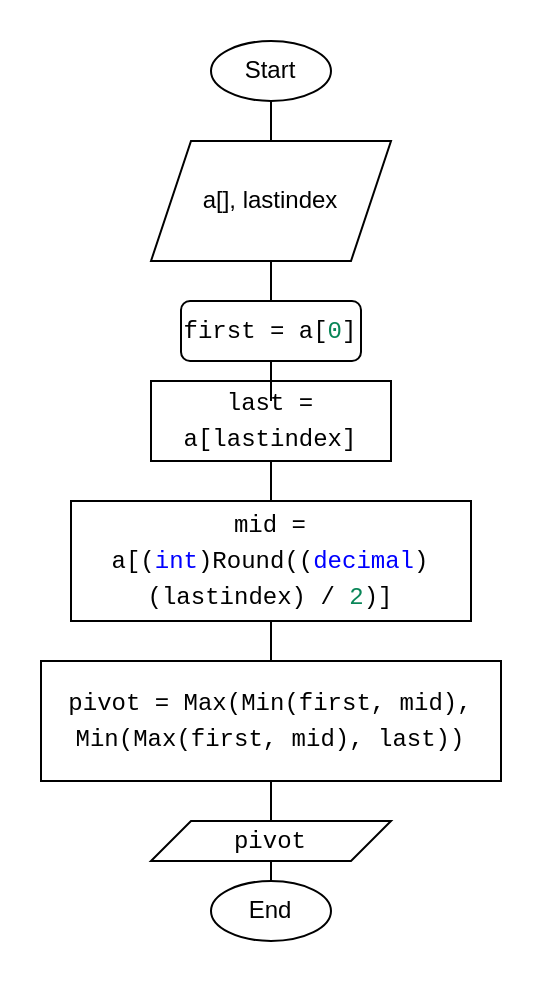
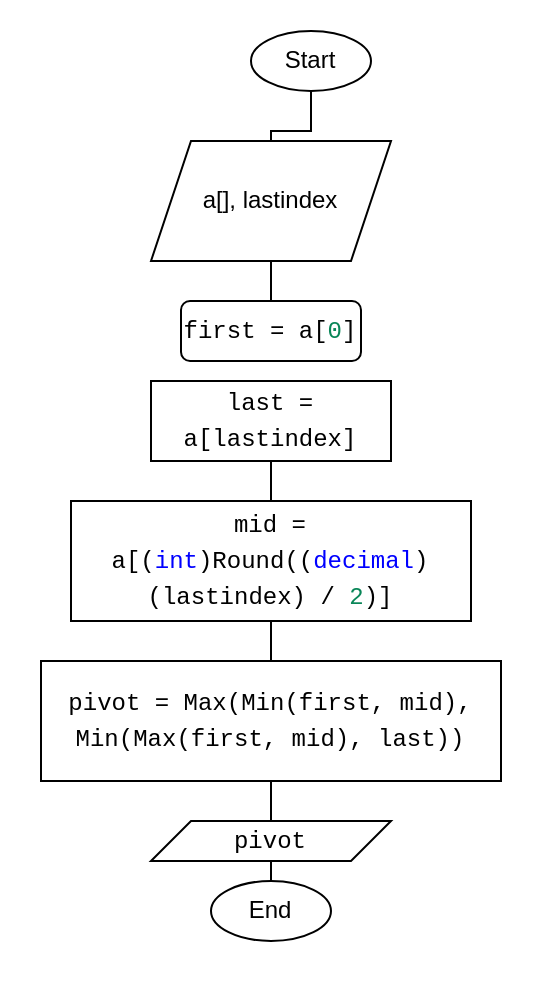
node "Start": moved (271, 71) -> (311, 61)
edge "first = a[0]" -- "last = a[lastindex]": removed
